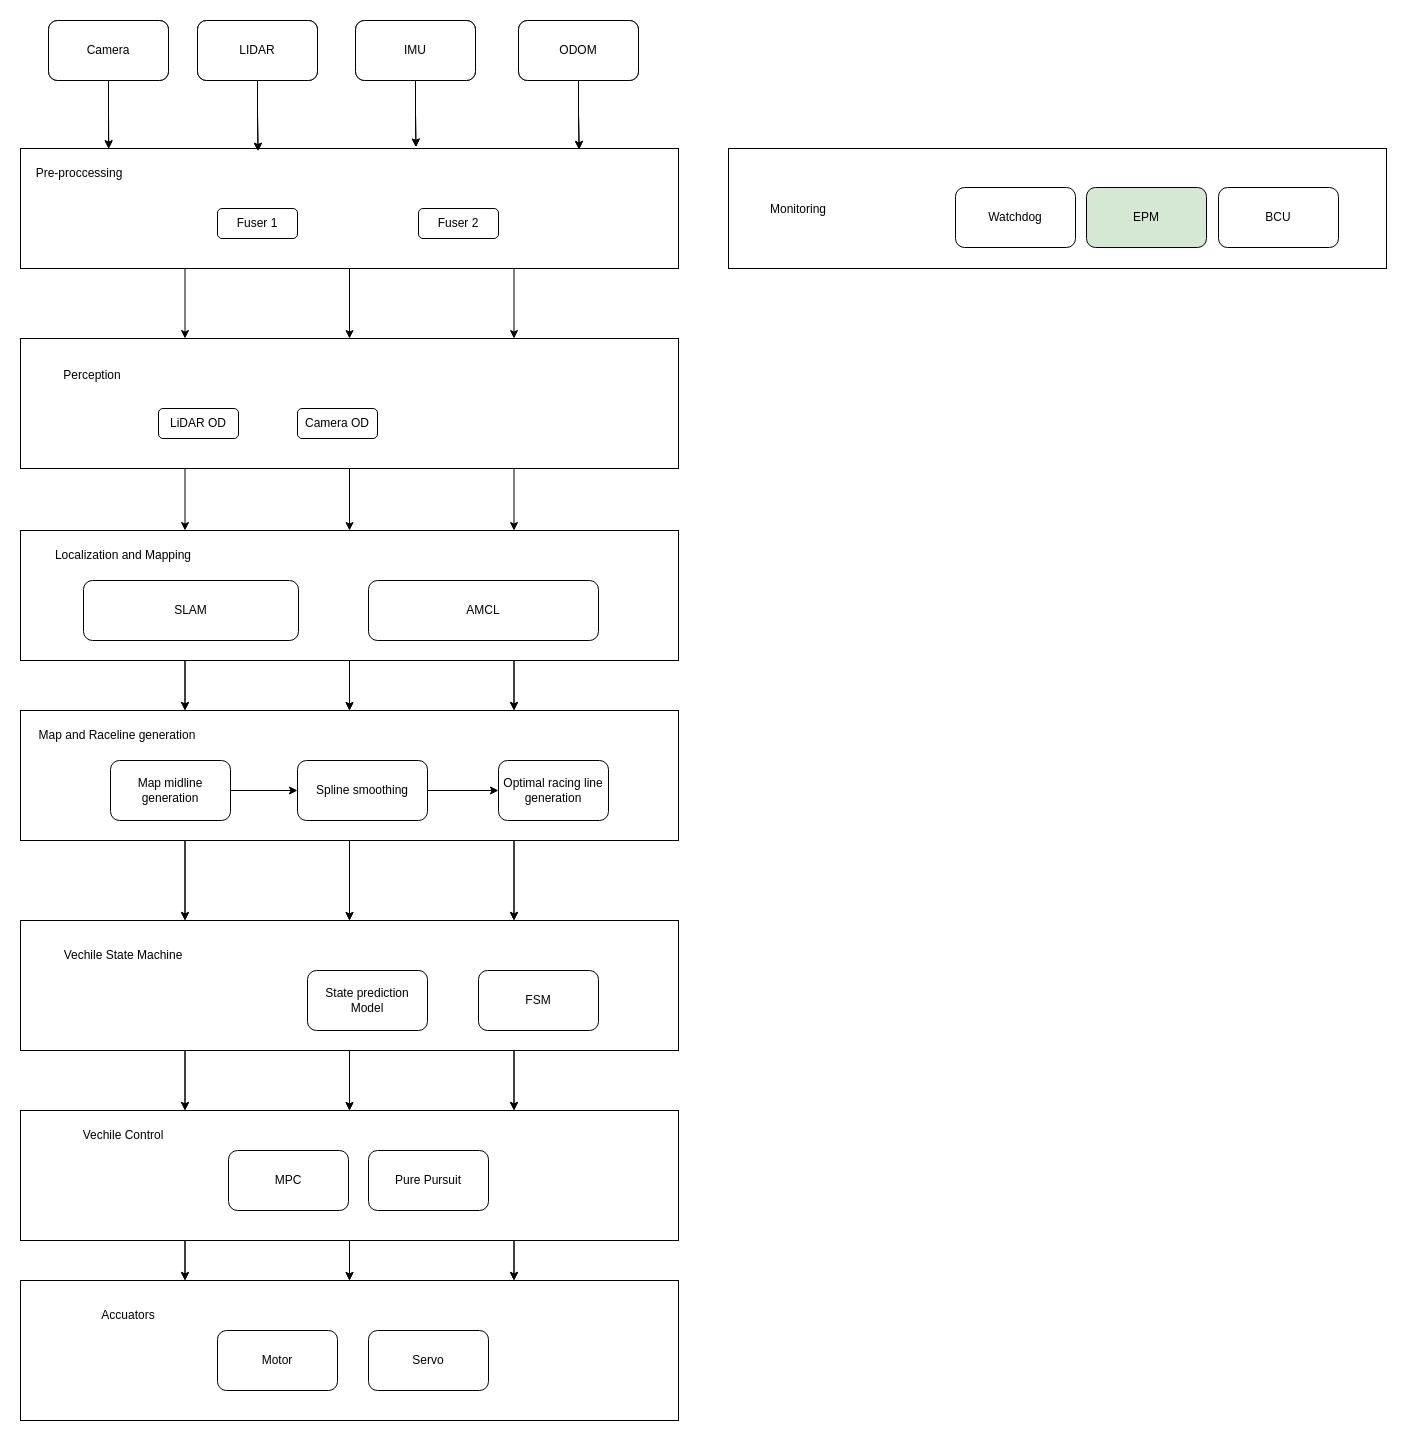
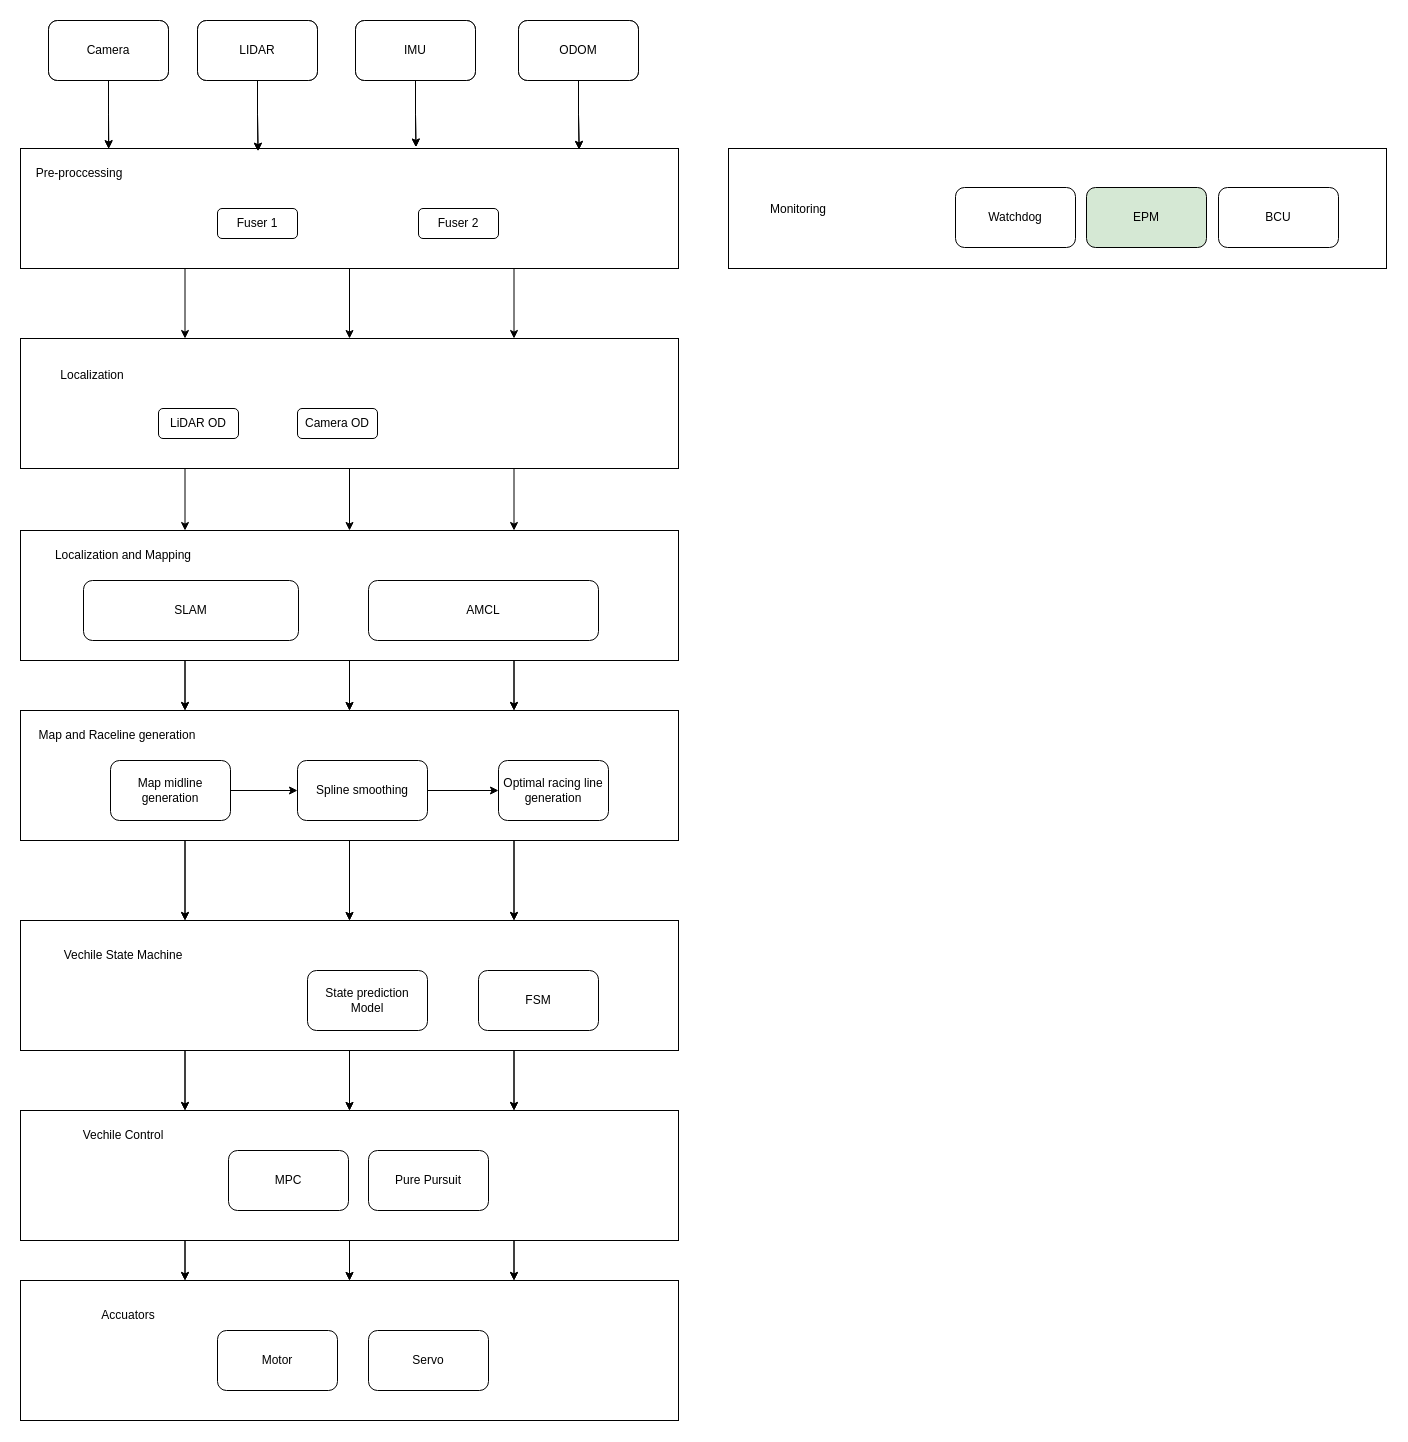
node "Perception": label "Perception" -> "Localization"
